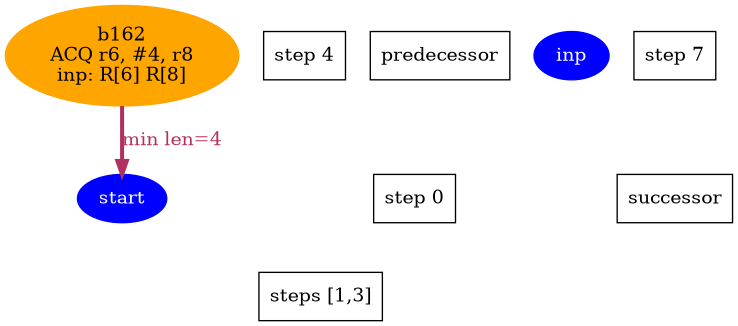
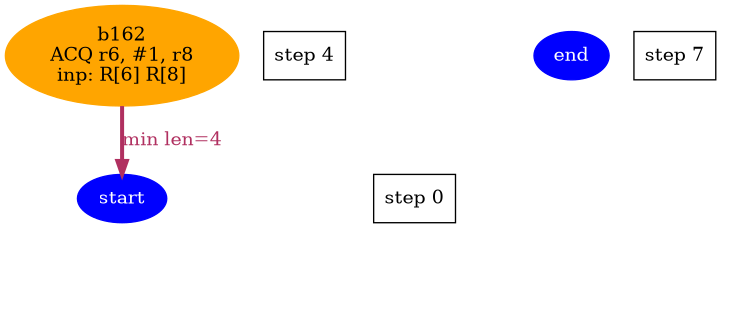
node "b162 ACQ r6, #4, r8 inp: R[6] R[8]": label "b162 ACQ r6, #4, r8 inp: R[6] R[8]" -> "b162 ACQ r6, #1, r8 inp: R[6] R[8]"
node "predecessor": removed
node "inp": label "inp" -> "end"
node "successor": removed
node "steps [1,3]": removed
